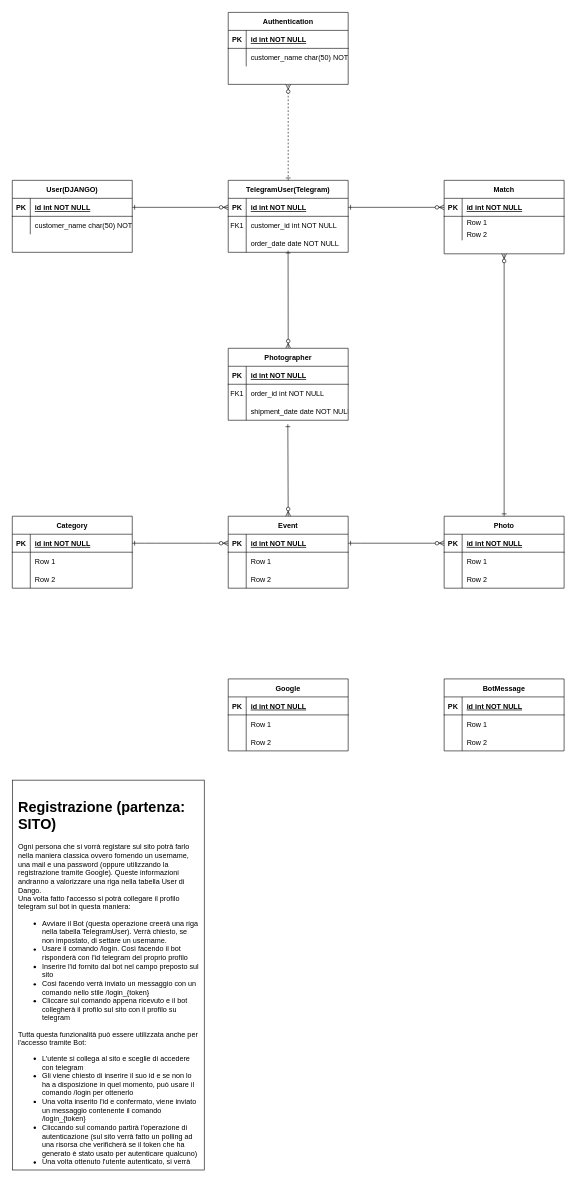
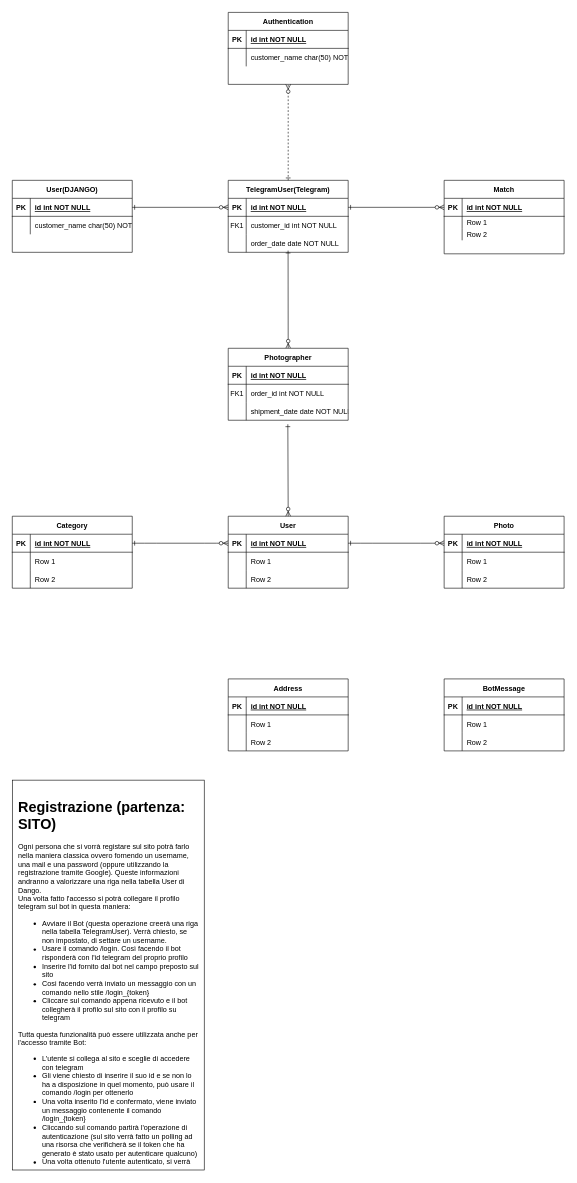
edge "Match" -- "Photo": removed
node "Event": label "Event" -> "User"
node "Google": label "Google" -> "Address"
